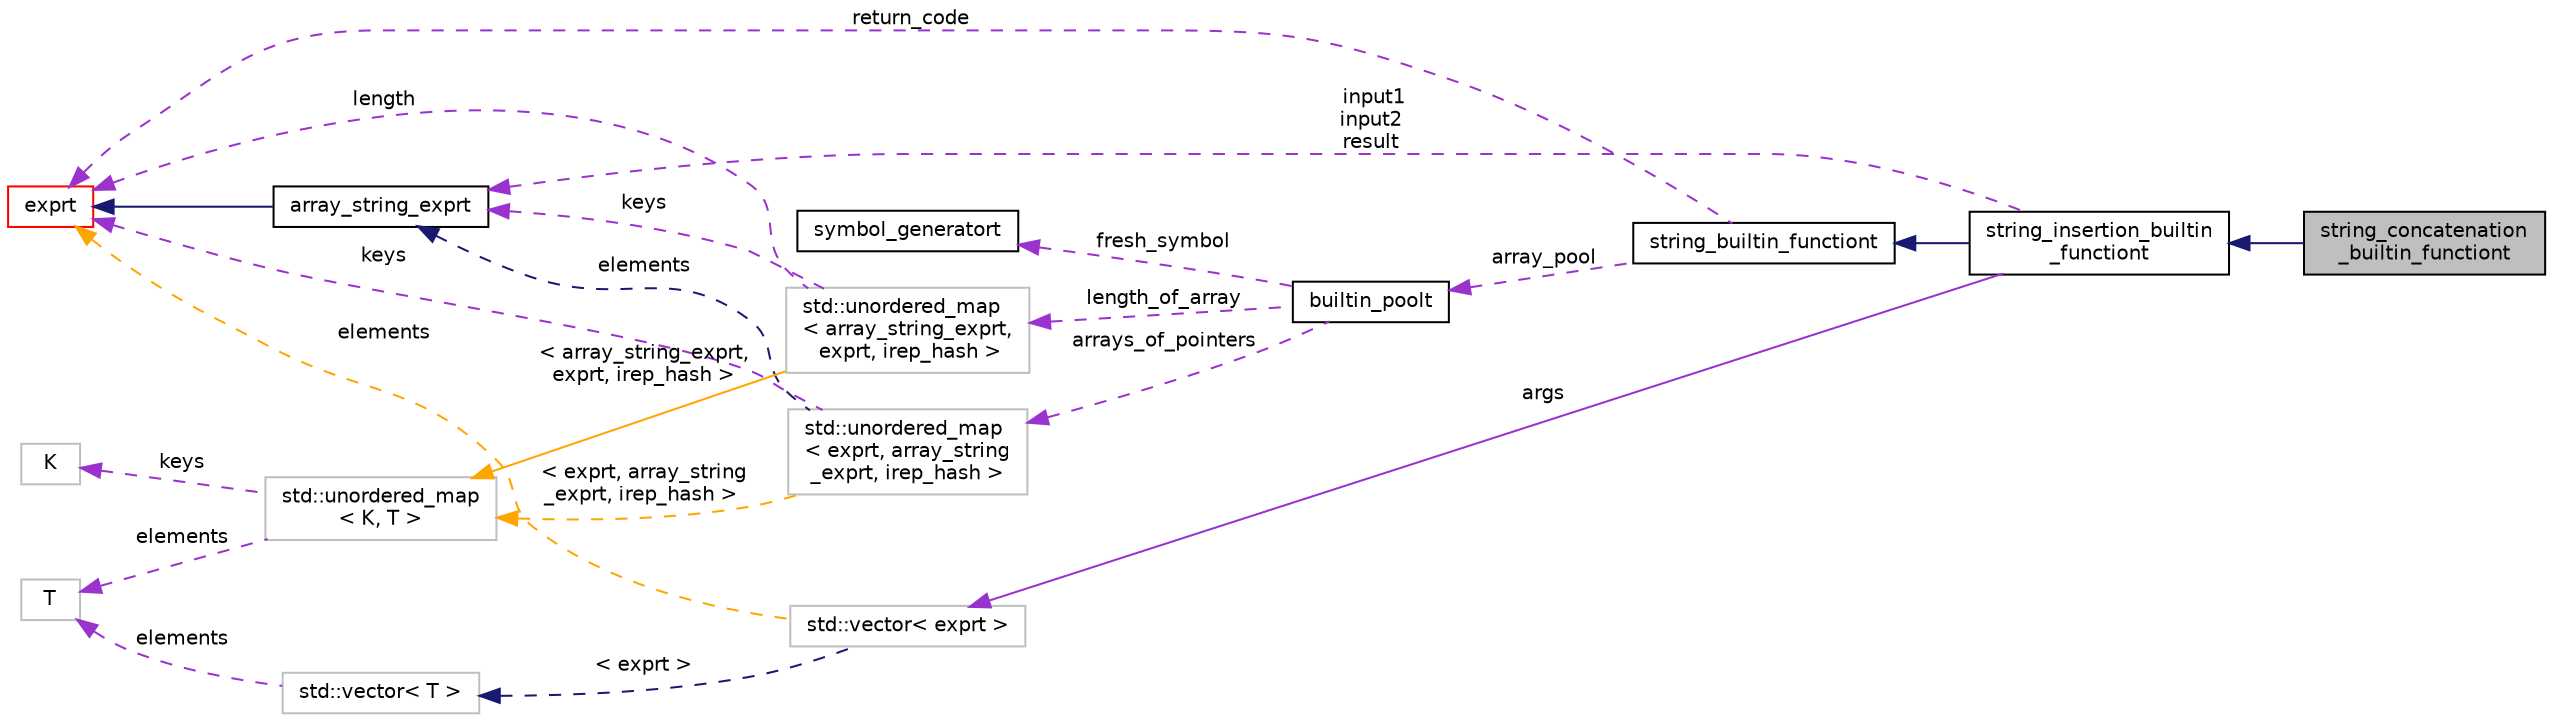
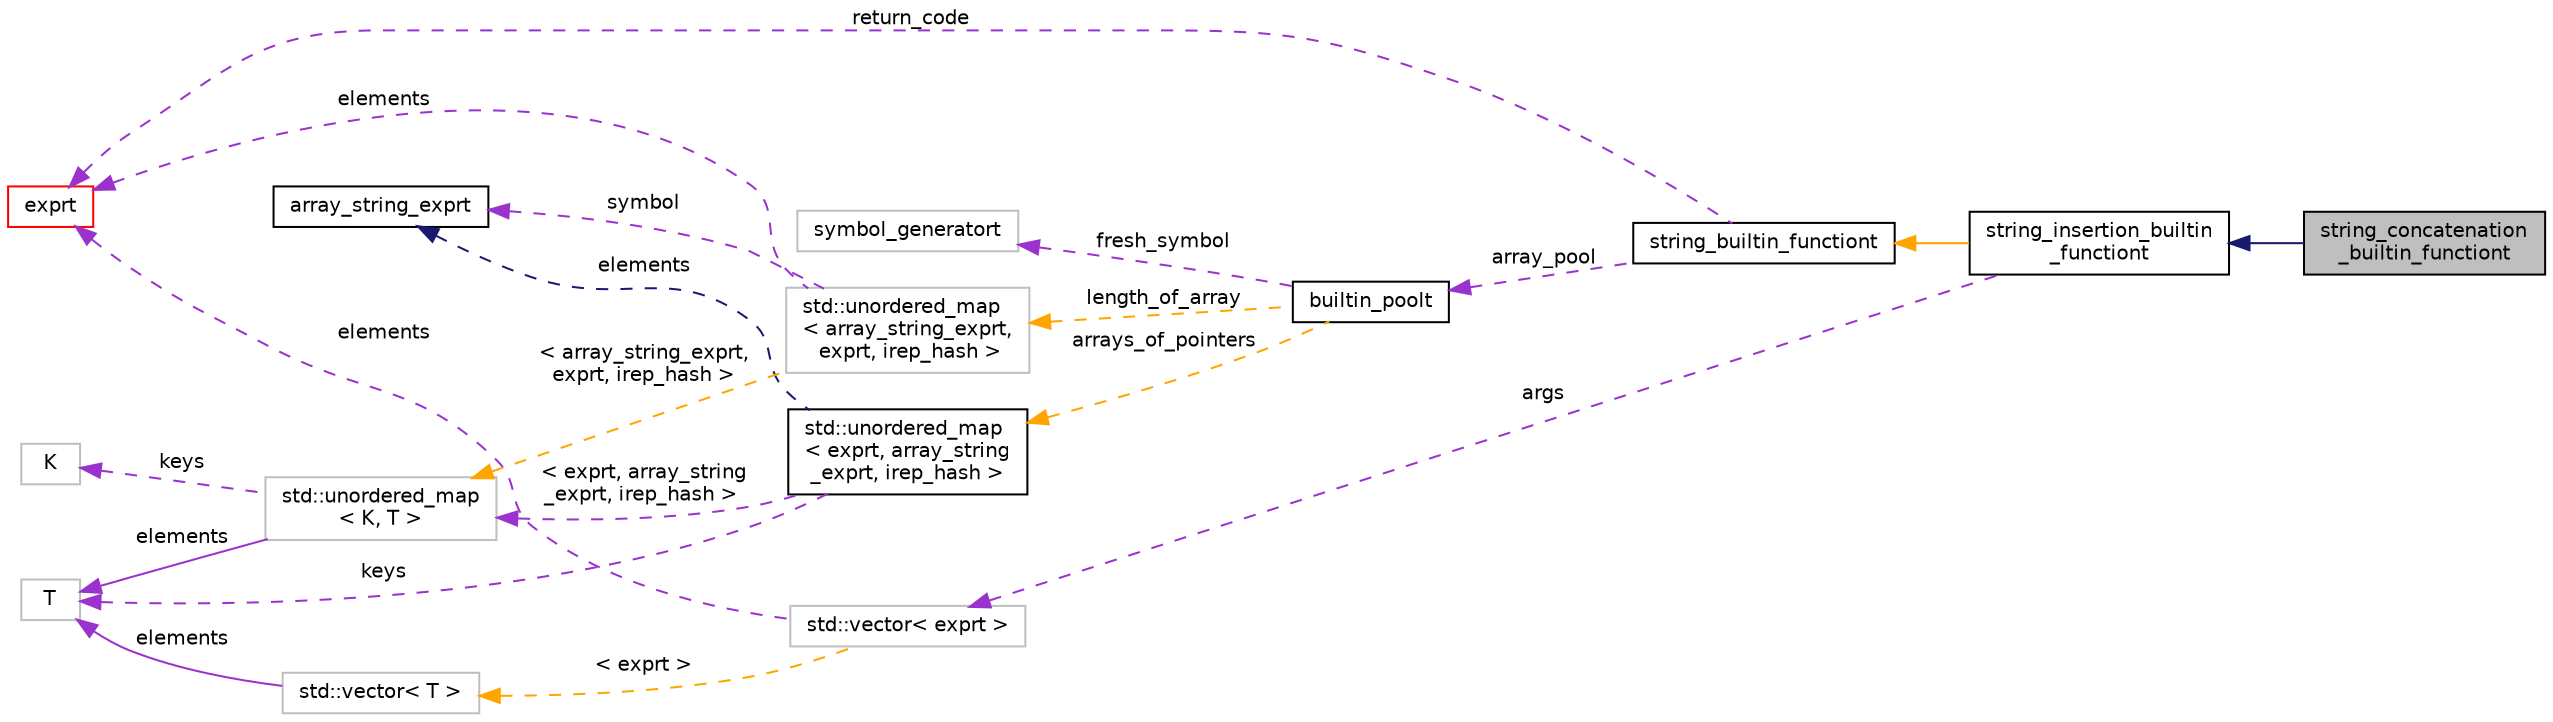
edge "std::unordered_map < array_string_exprt, exprt, irep_hash >" -> "exprt": label " length" -> " elements"
edge "string_insertion_builtin _functiont" -> "array_string_exprt": removed, label "input1 input2 result"
edge "std::unordered_map < array_string_exprt, exprt, irep_hash >" -> "array_string_exprt": label " keys" -> " symbol"
edge "array_string_exprt" -> "exprt": removed
node "symbol_generatort": color black -> grey75
edge "string_insertion_builtin _functiont" -> "string_builtin_functiont": color midnightblue -> orange
edge "std::unordered_map < exprt, array_string _exprt, irep_hash >" -> "exprt": now "std::unordered_map < exprt, array_string _exprt, irep_hash >" -> "T"
edge "builtin_poolt" -> "std::unordered_map < array_string_exprt, exprt, irep_hash >": color darkorchid3 -> orange
edge "builtin_poolt" -> "std::unordered_map < exprt, array_string _exprt, irep_hash >": color darkorchid3 -> orange
edge "std::unordered_map < array_string_exprt, exprt, irep_hash >" -> "std::unordered_map < K, T >": style solid -> dashed
edge "std::vector< exprt >" -> "exprt": color orange -> darkorchid3
edge "string_insertion_builtin _functiont" -> "std::vector< exprt >": style solid -> dashed
node "std::unordered_map < exprt, array_string _exprt, irep_hash >": color grey75 -> black
edge "std::unordered_map < exprt, array_string _exprt, irep_hash >" -> "std::unordered_map < K, T >": color orange -> darkorchid3
edge "std::unordered_map < K, T >" -> "T": style dashed -> solid
edge "std::vector< T >" -> "T": style dashed -> solid
edge "std::vector< exprt >" -> "std::vector< T >": color midnightblue -> orange
